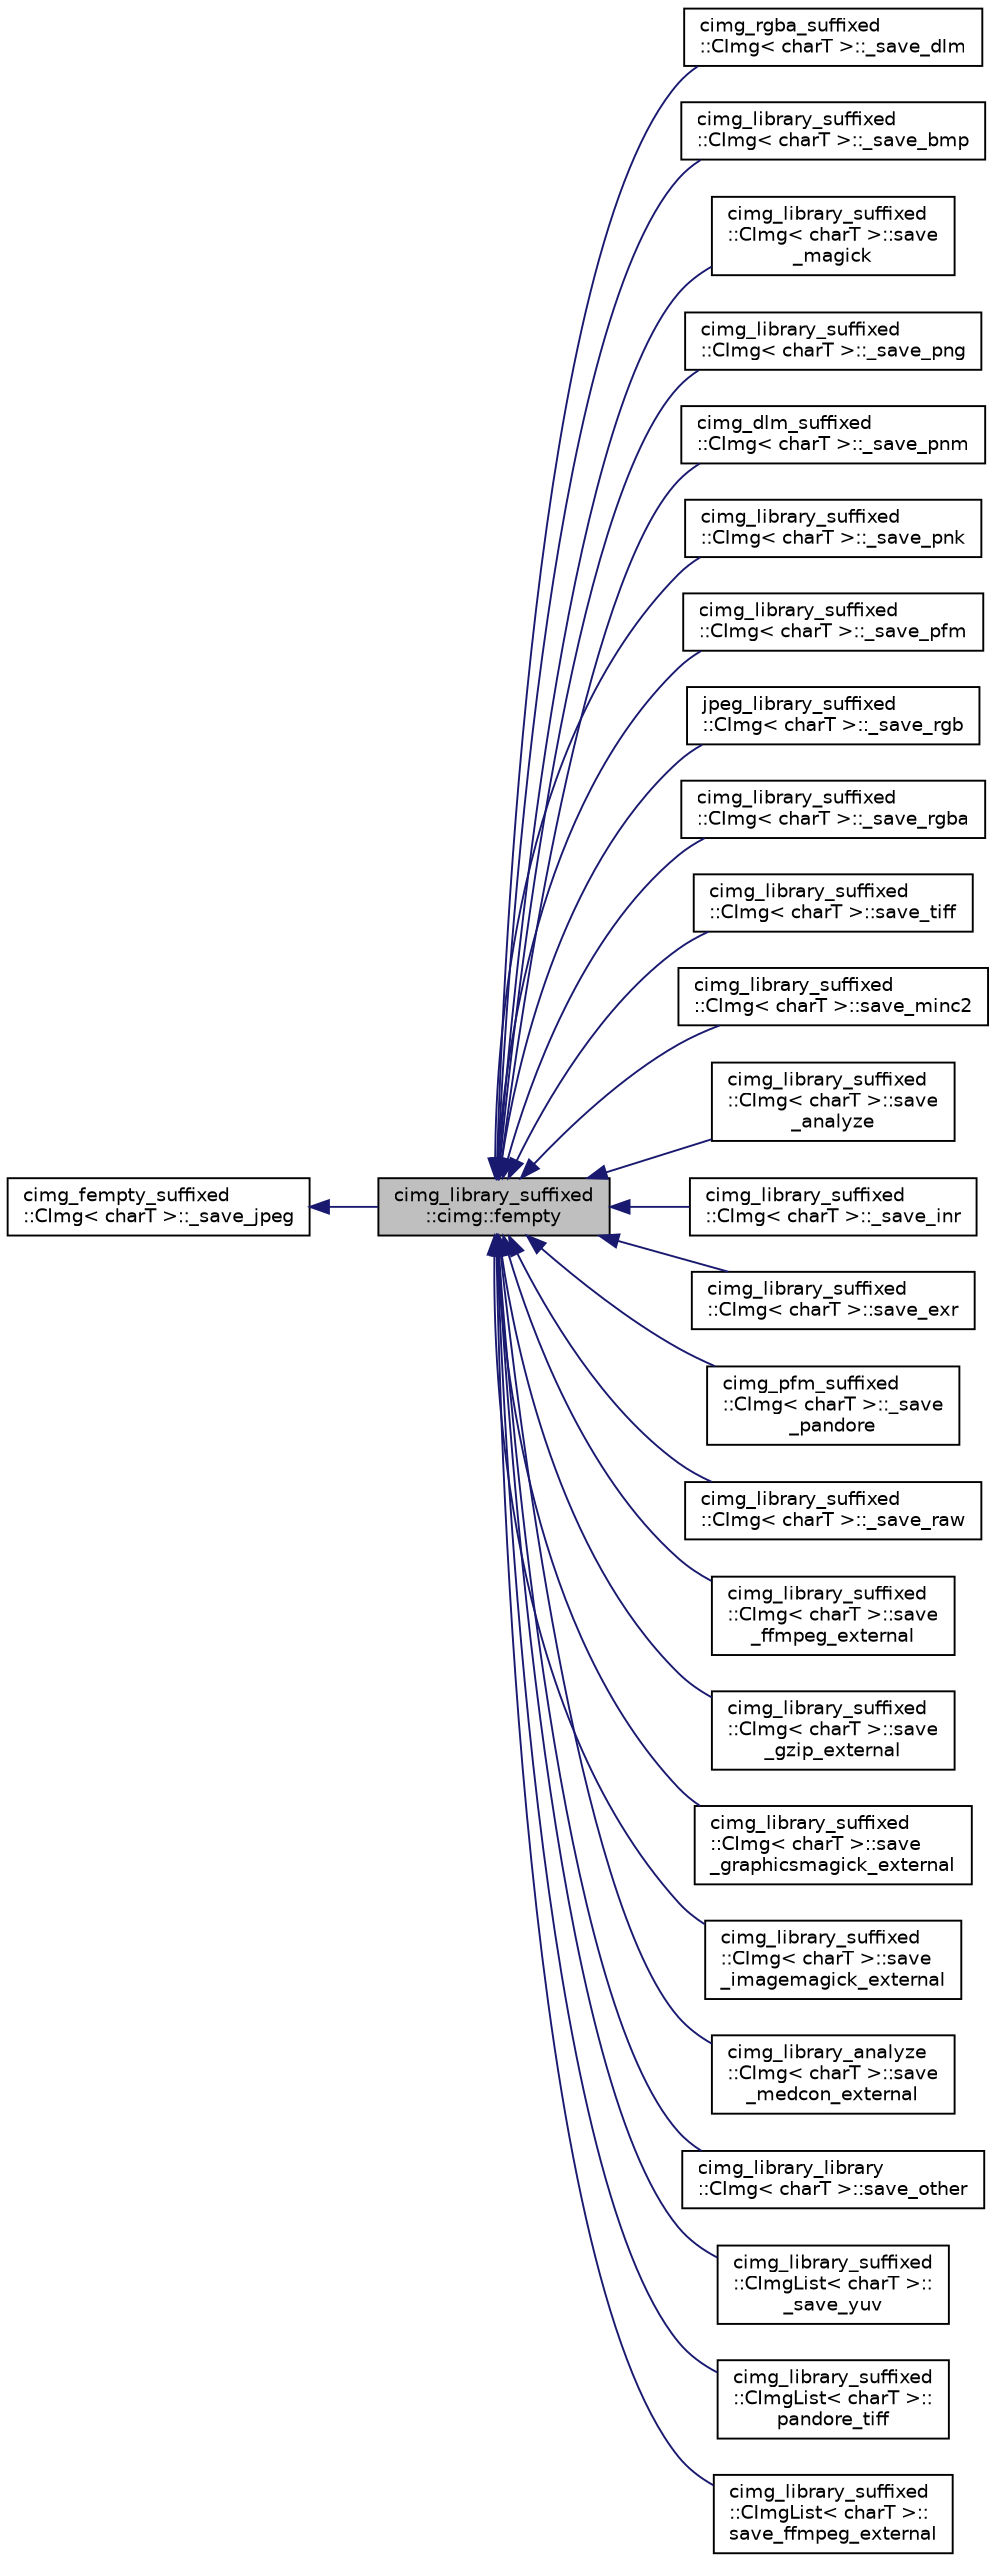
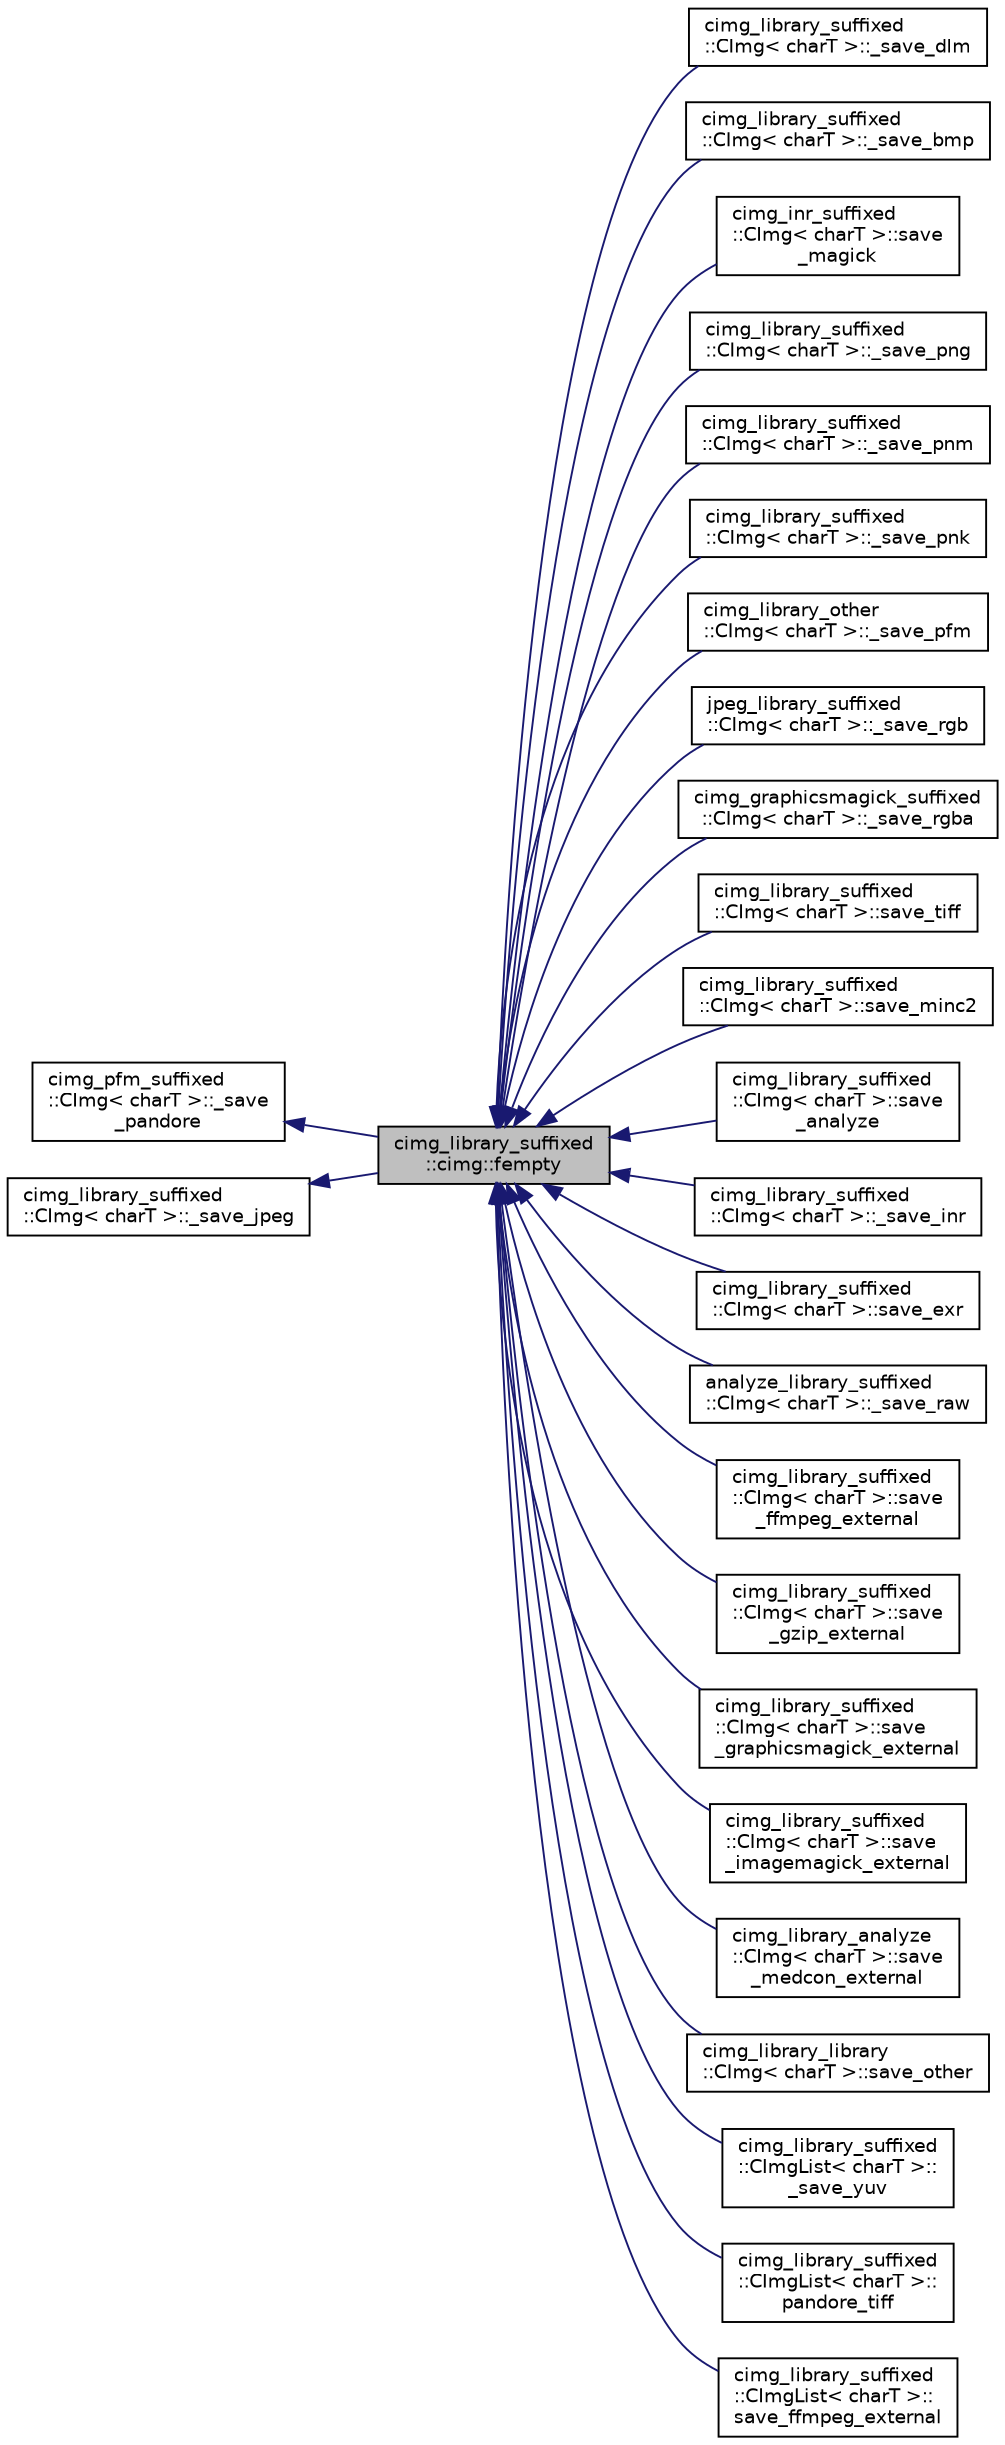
node "cimg_rgba_suffixed ::CImg< charT >::_save_dlm": label "cimg_rgba_suffixed ::CImg< charT >::_save_dlm" -> "cimg_library_suffixed ::CImg< charT >::_save_dlm"
node "cimg_library_suffixed ::CImg< charT >::save _magick": label "cimg_library_suffixed ::CImg< charT >::save _magick" -> "cimg_inr_suffixed ::CImg< charT >::save _magick"
node "cimg_dlm_suffixed ::CImg< charT >::_save_pnm": label "cimg_dlm_suffixed ::CImg< charT >::_save_pnm" -> "cimg_library_suffixed ::CImg< charT >::_save_pnm"
node "cimg_library_suffixed ::CImg< charT >::_save_pfm": label "cimg_library_suffixed ::CImg< charT >::_save_pfm" -> "cimg_library_other ::CImg< charT >::_save_pfm"
node "cimg_library_suffixed ::CImg< charT >::_save_rgba": label "cimg_library_suffixed ::CImg< charT >::_save_rgba" -> "cimg_graphicsmagick_suffixed ::CImg< charT >::_save_rgba"
node "cimg_fempty_suffixed ::CImg< charT >::_save_jpeg": label "cimg_fempty_suffixed ::CImg< charT >::_save_jpeg" -> "cimg_library_suffixed ::CImg< charT >::_save_jpeg"
edge "cimg_pfm_suffixed ::CImg< charT >::_save _pandore" -> "cimg_library_suffixed ::cimg::fempty": reversed
node "cimg_library_suffixed ::CImg< charT >::_save_raw": label "cimg_library_suffixed ::CImg< charT >::_save_raw" -> "analyze_library_suffixed ::CImg< charT >::_save_raw"
